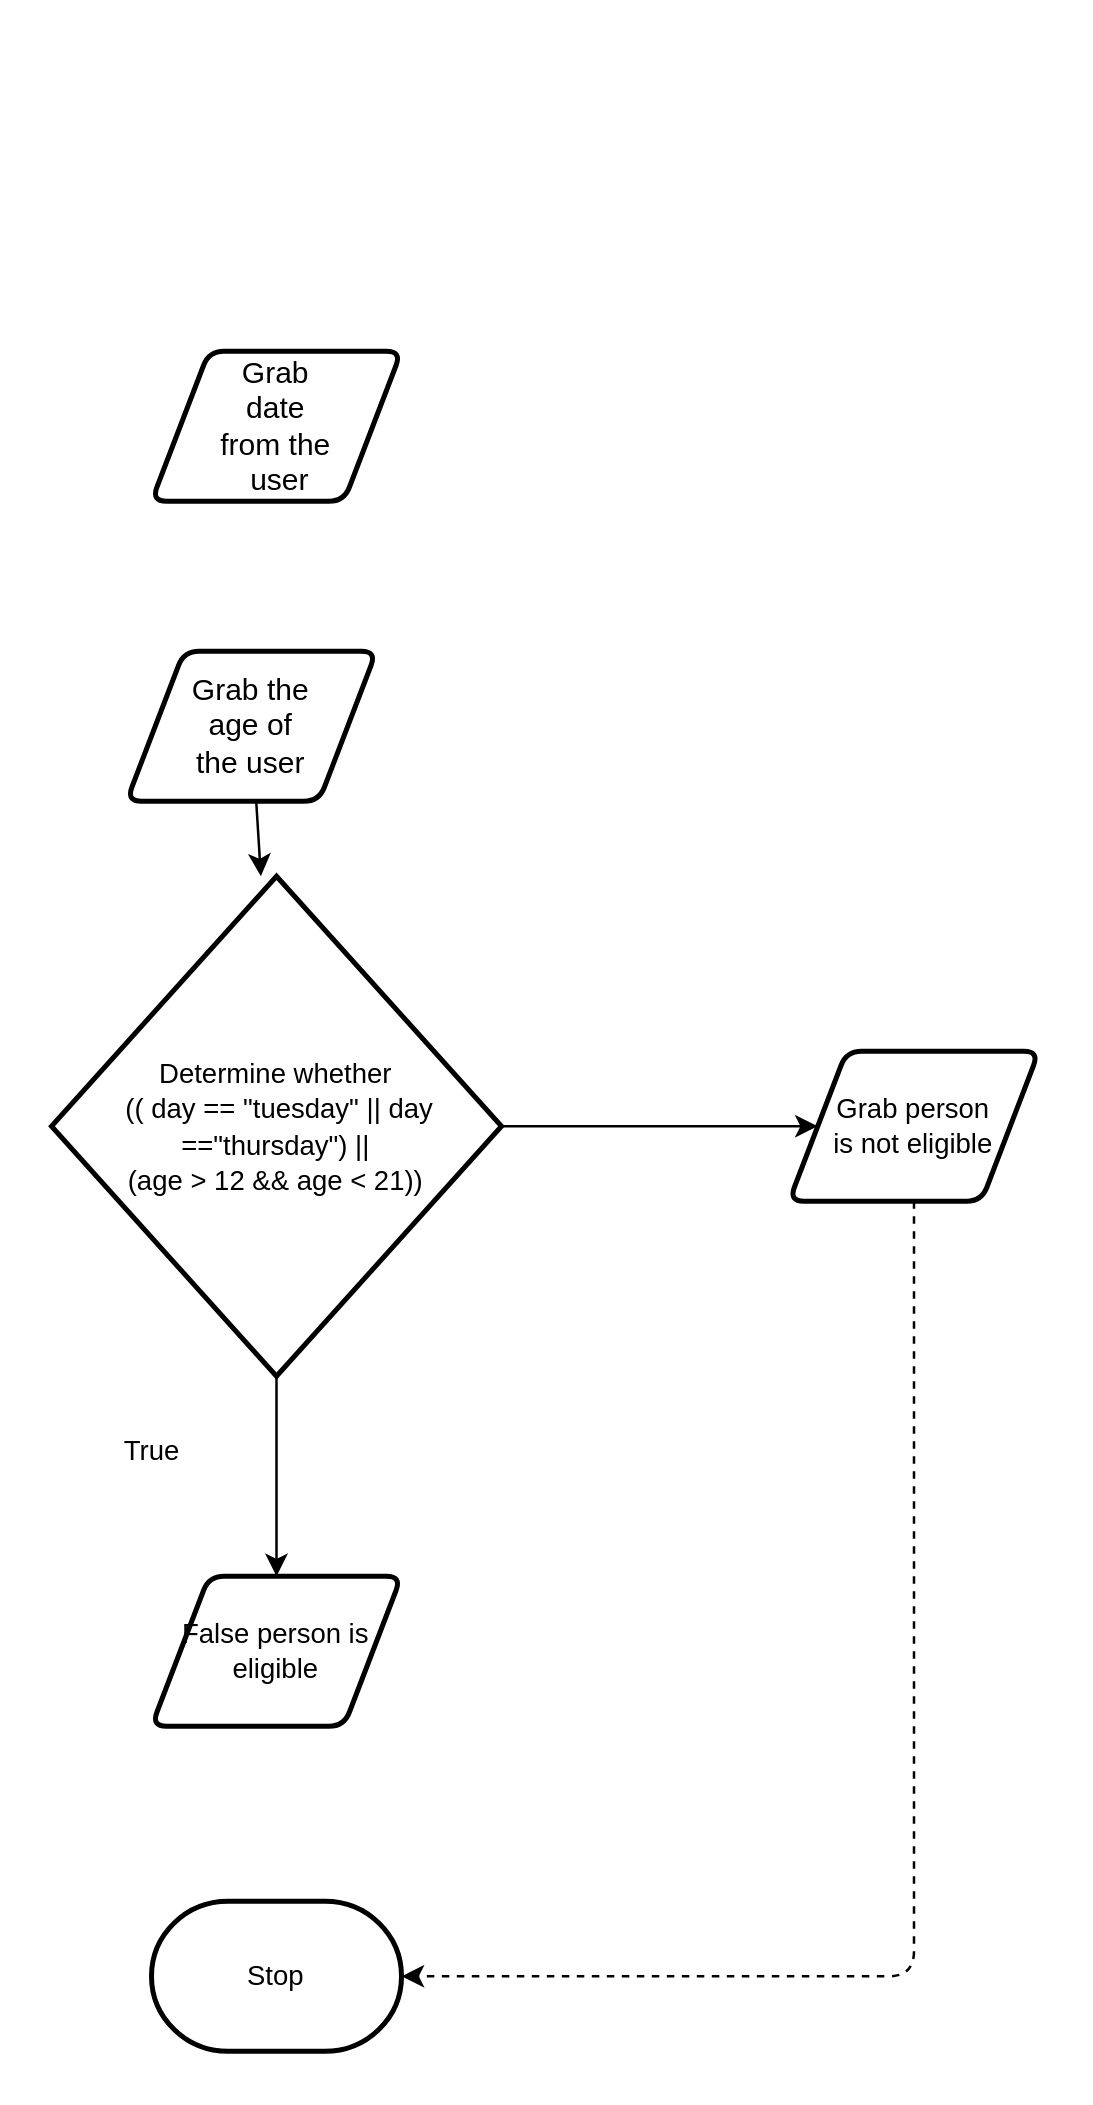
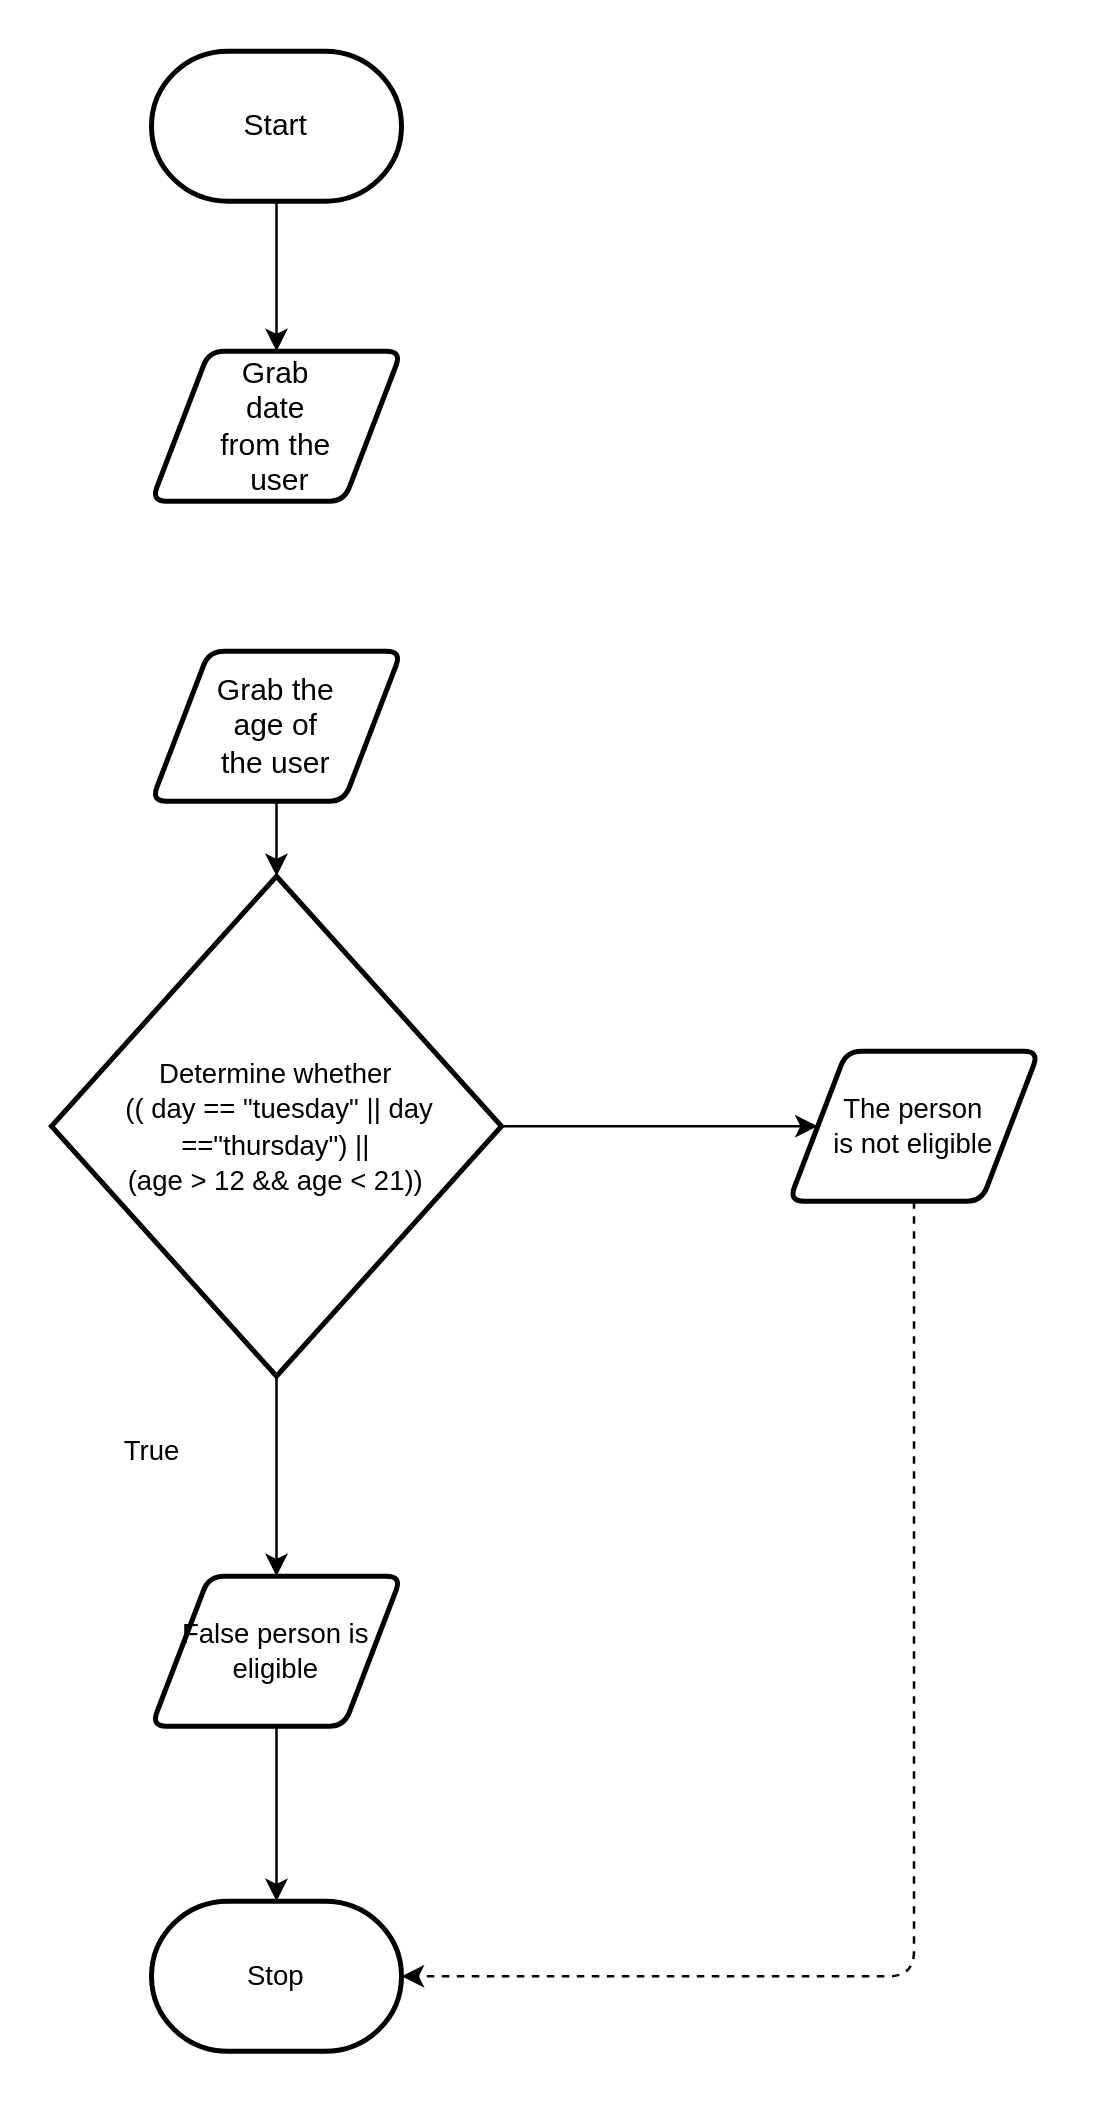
node "Start": added
edge "Start" -> "Grab date from the user": added
node "Grab the age of the user": moved (251, 726) -> (276, 726)
node "Grab person is not eligible": label "Grab person is not eligible" -> "The person is not eligible"
edge "False person is eligible" -> "Stop": added
